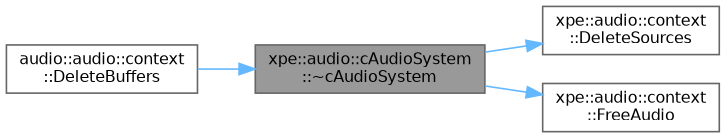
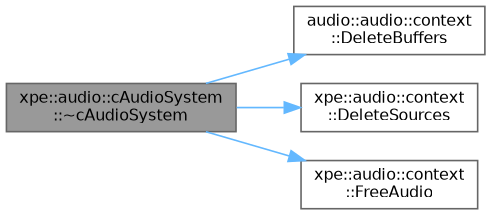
edge "audio::audio::context ::DeleteBuffers" -> "xpe::audio::cAudioSystem ::~cAudioSystem": reversed
